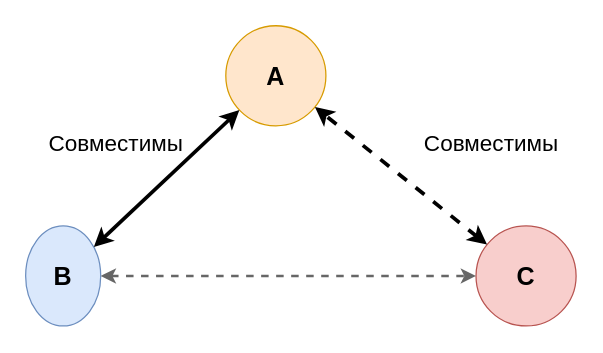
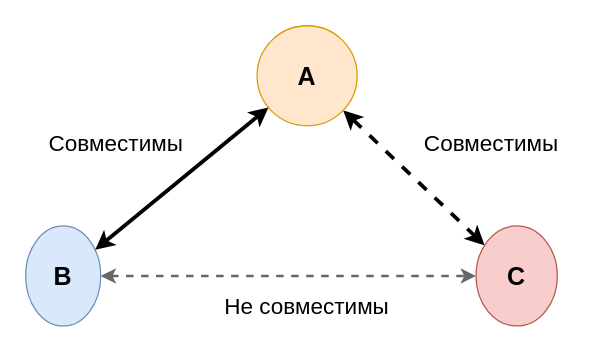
node "A": moved (276, 76) -> (307, 76)
node "C": size 100x100 -> 81x100
node "Не совместимы": added
